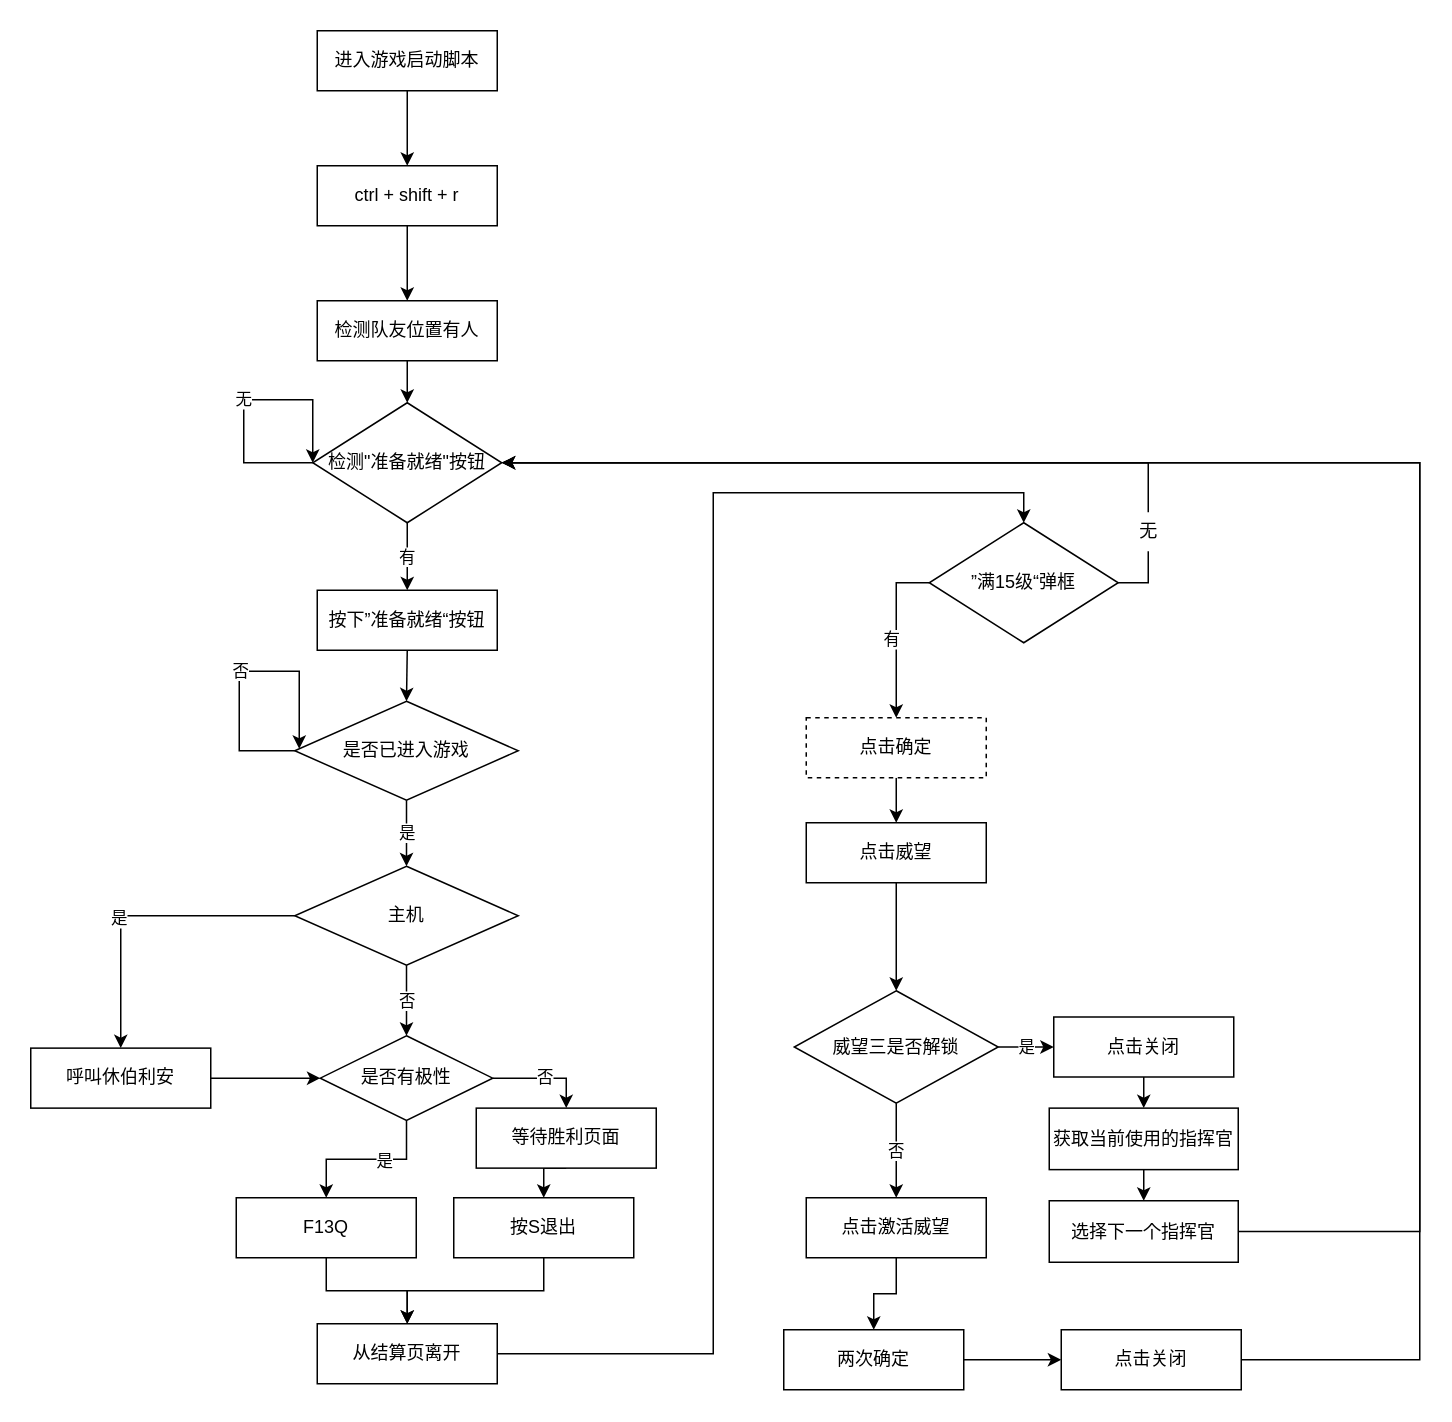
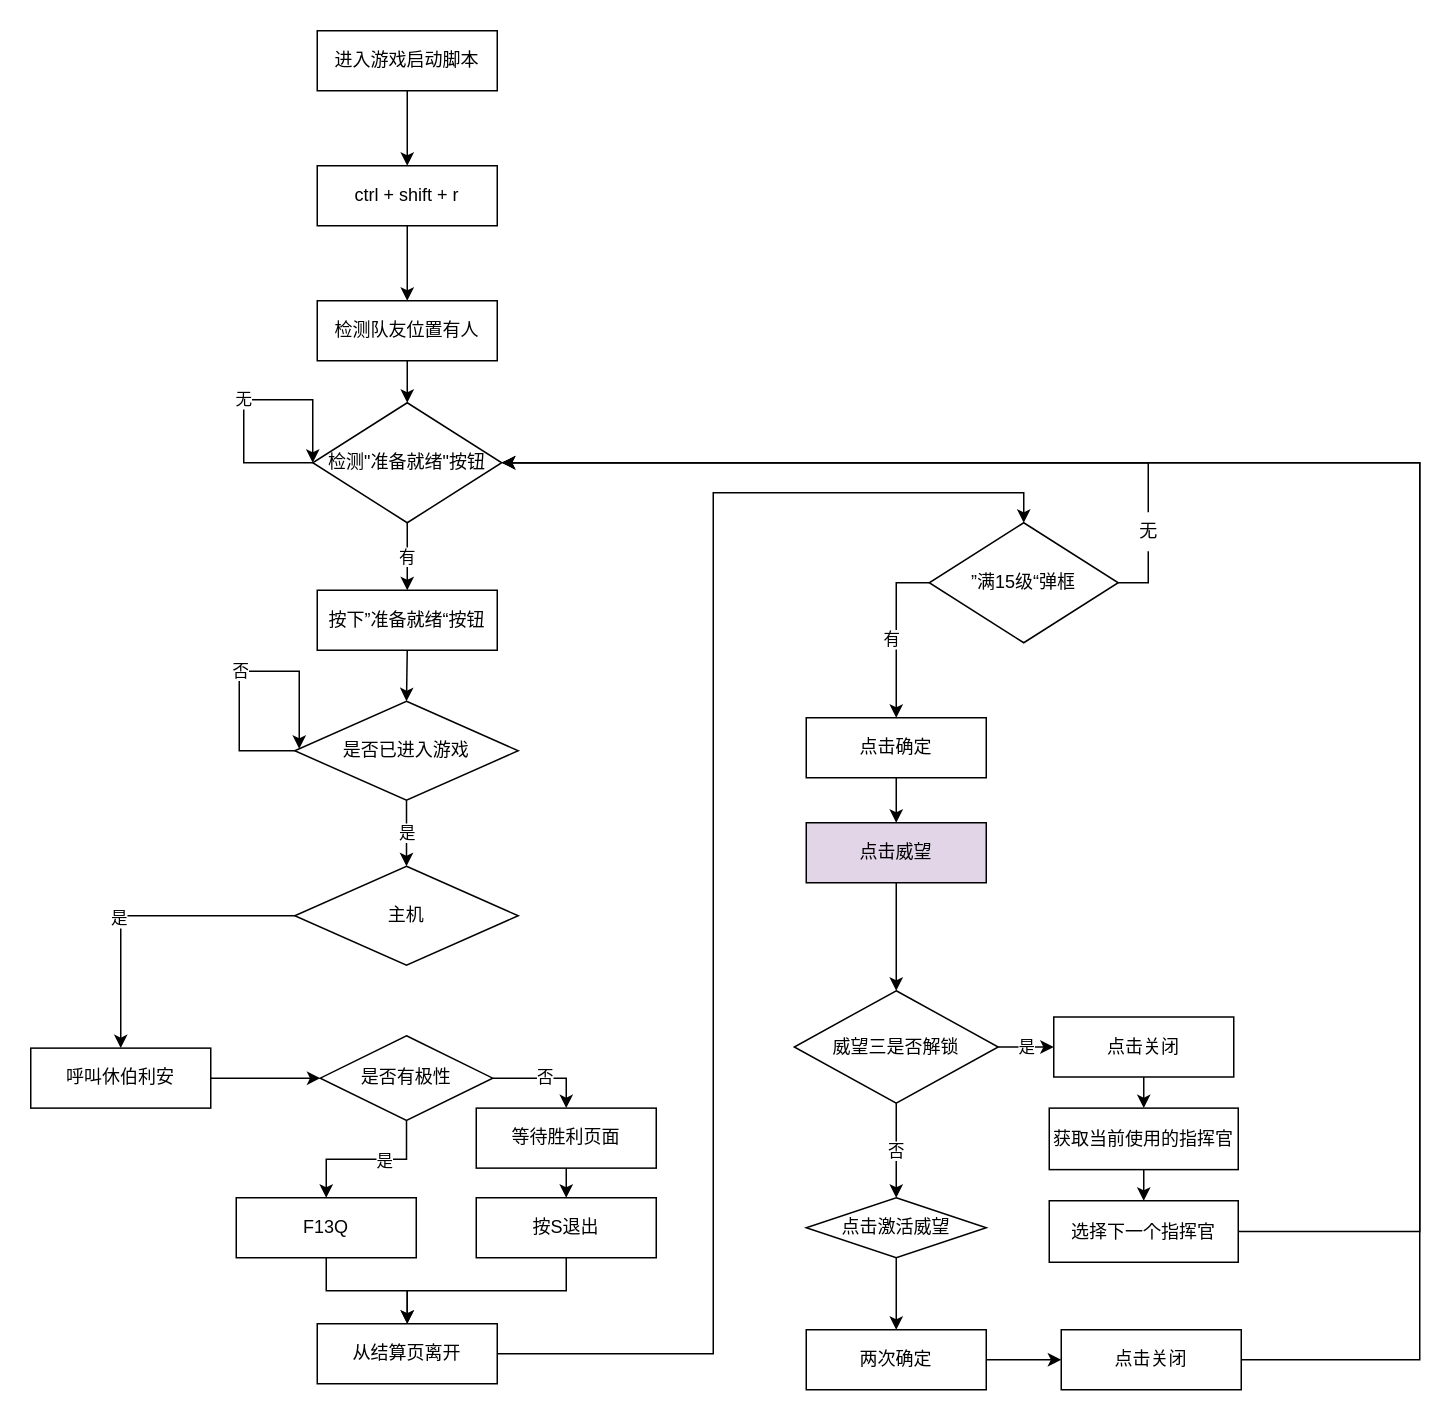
node "点击确定": style dashed -> solid
node "点击威望": fillcolor #ffffff -> #e1d5e7
edge "主机" -> "是否有极性": removed, label "否"
node "按S退出": moved (544, 1228) -> (566, 1228)
node "点击激活威望": shape rectangle -> diamond
node "两次确定": moved (874, 1360) -> (896, 1360)
